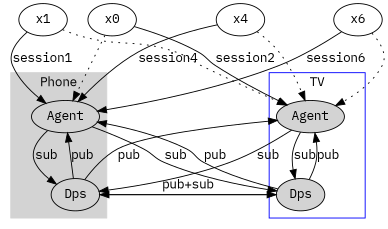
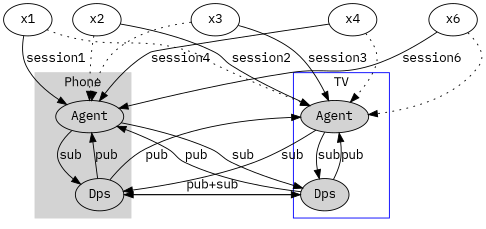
node "x0": label "x0" -> "x2"
node "x3": added
